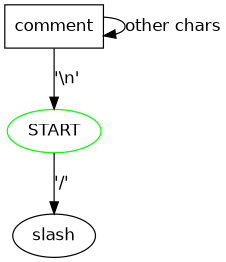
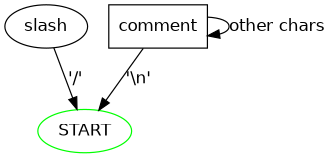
edge "START" -> "slash": reversed
